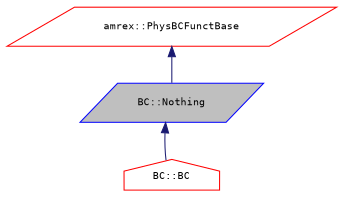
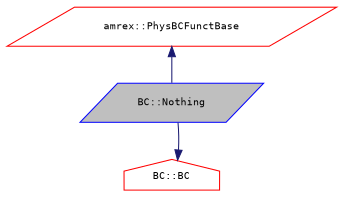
edge "BC::BC" -> "BC::Nothing": reversed
